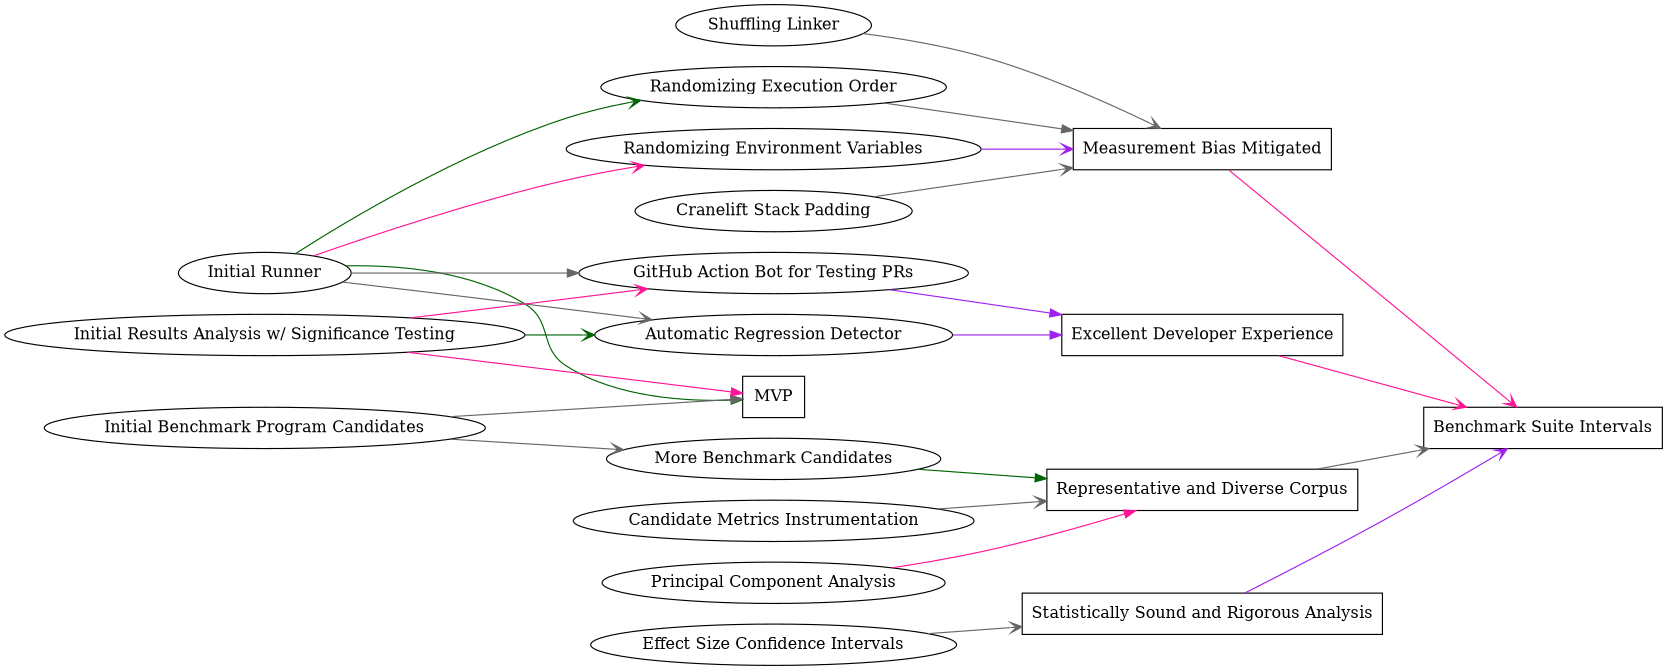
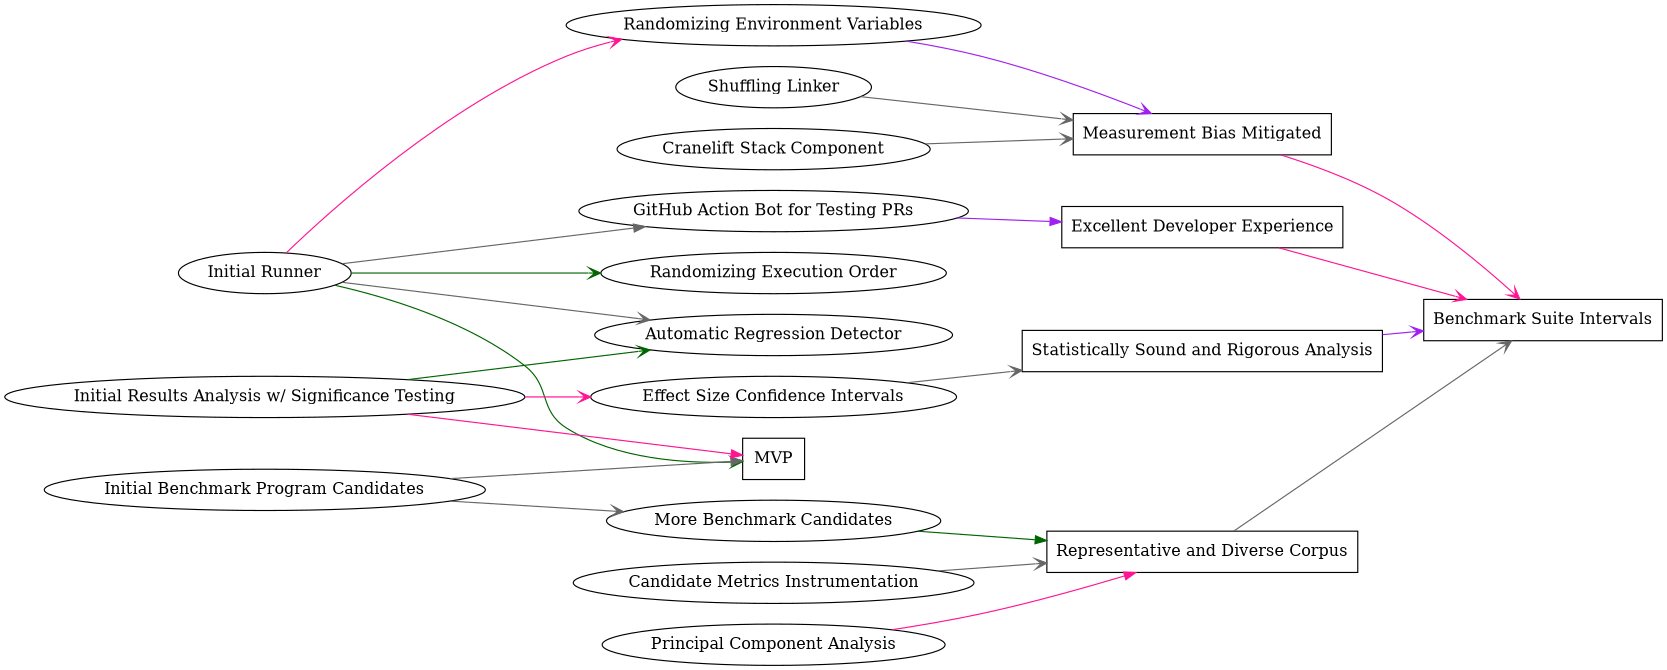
edge "Randomizing Execution Order" -> "Measurement Bias Mitigated": removed
node "Cranelift Stack Padding": label "Cranelift Stack Padding" -> "Cranelift Stack Component"
edge "Initial Results Analysis w/ Significance Testing" -> "GitHub Action Bot for Testing PRs": now "Initial Results Analysis w/ Significance Testing" -> "Effect Size Confidence Intervals"
edge "Initial Runner" -> "MVP": arrowhead normal -> vee
edge "Automatic Regression Detector" -> "Excellent Developer Experience": removed
